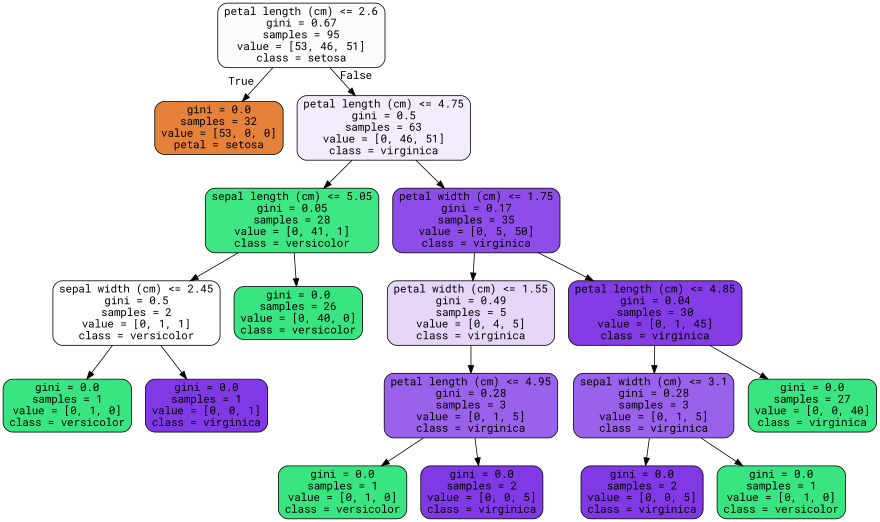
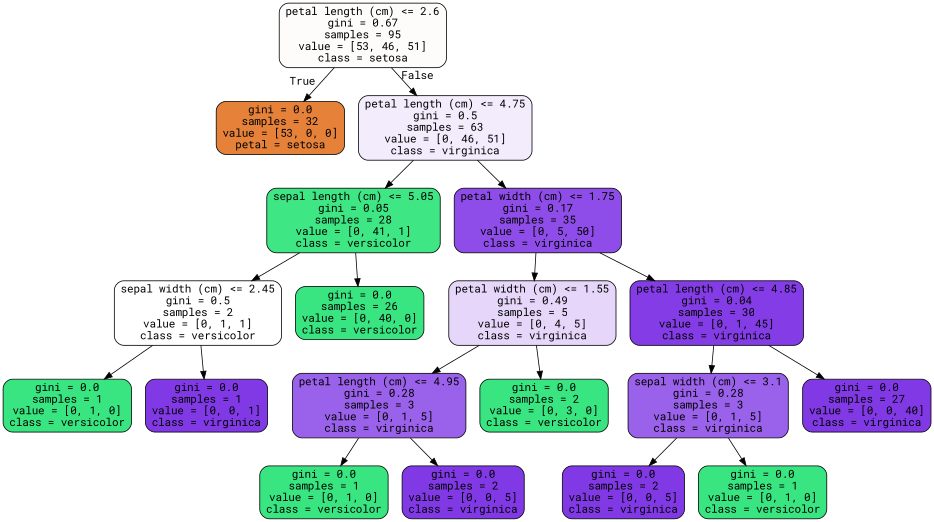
node "gini = 0.0 samples = 2 value = [0, 3, 0] class = versicolor": added
node "gini = 0.0 samples = 27 value = [0, 0, 40] class = virginica": fillcolor #39e581 -> #8139e5
